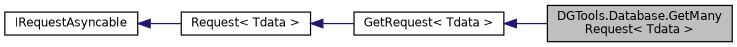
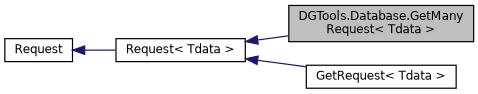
node "IRequestAsyncable": label "IRequestAsyncable" -> "Request"
edge "DGTools.Database.GetMany Request< Tdata >" -> "GetRequest< Tdata >": now "DGTools.Database.GetMany Request< Tdata >" -> "Request< Tdata >"
